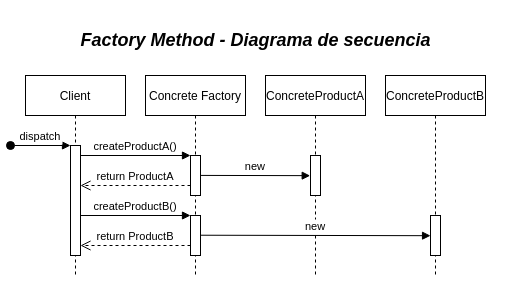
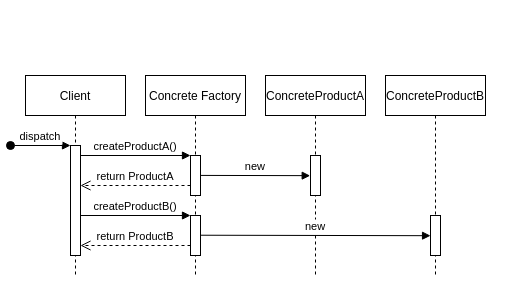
node "Factory Method - Diagrama de secuencia": removed
